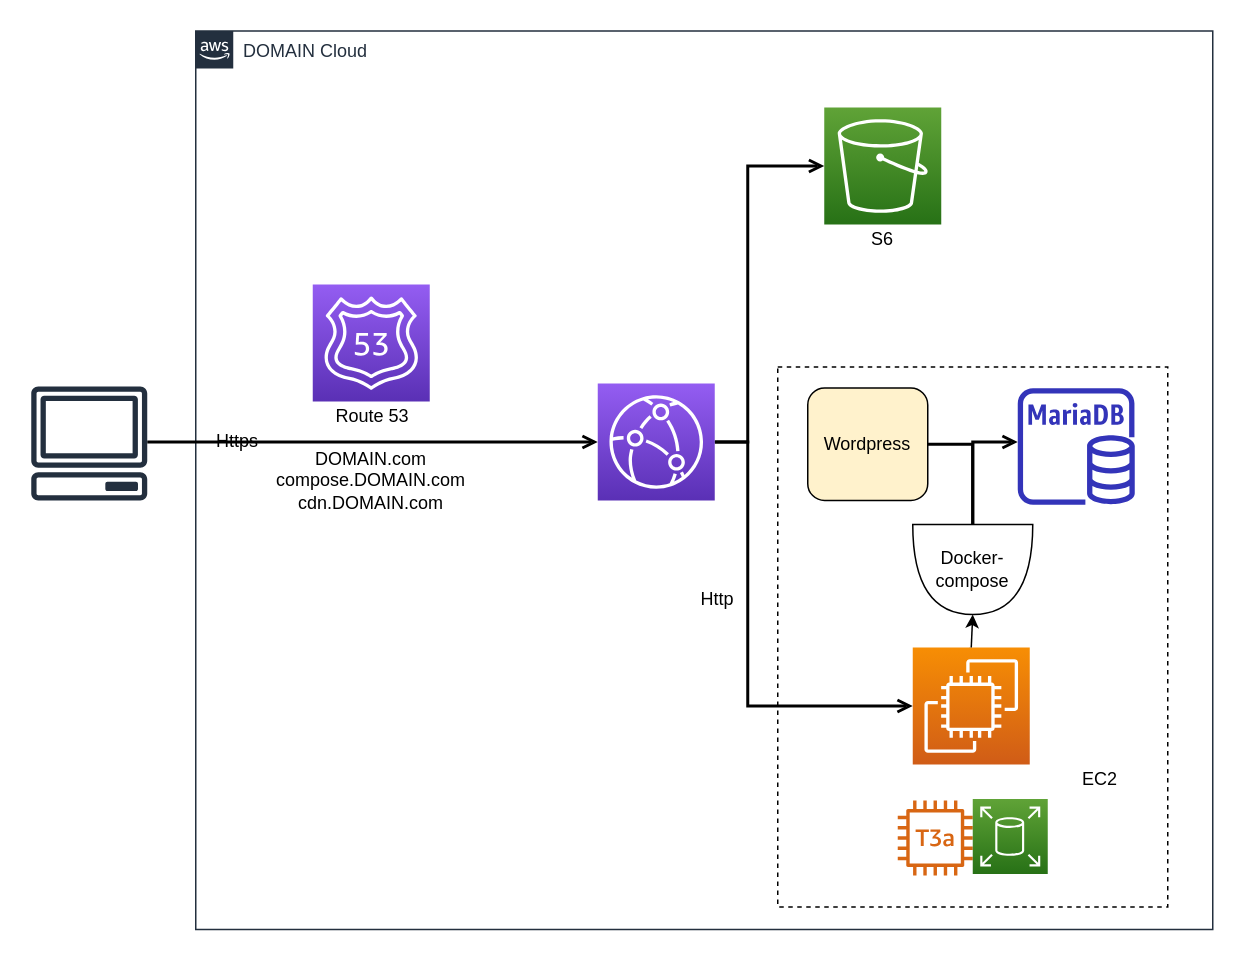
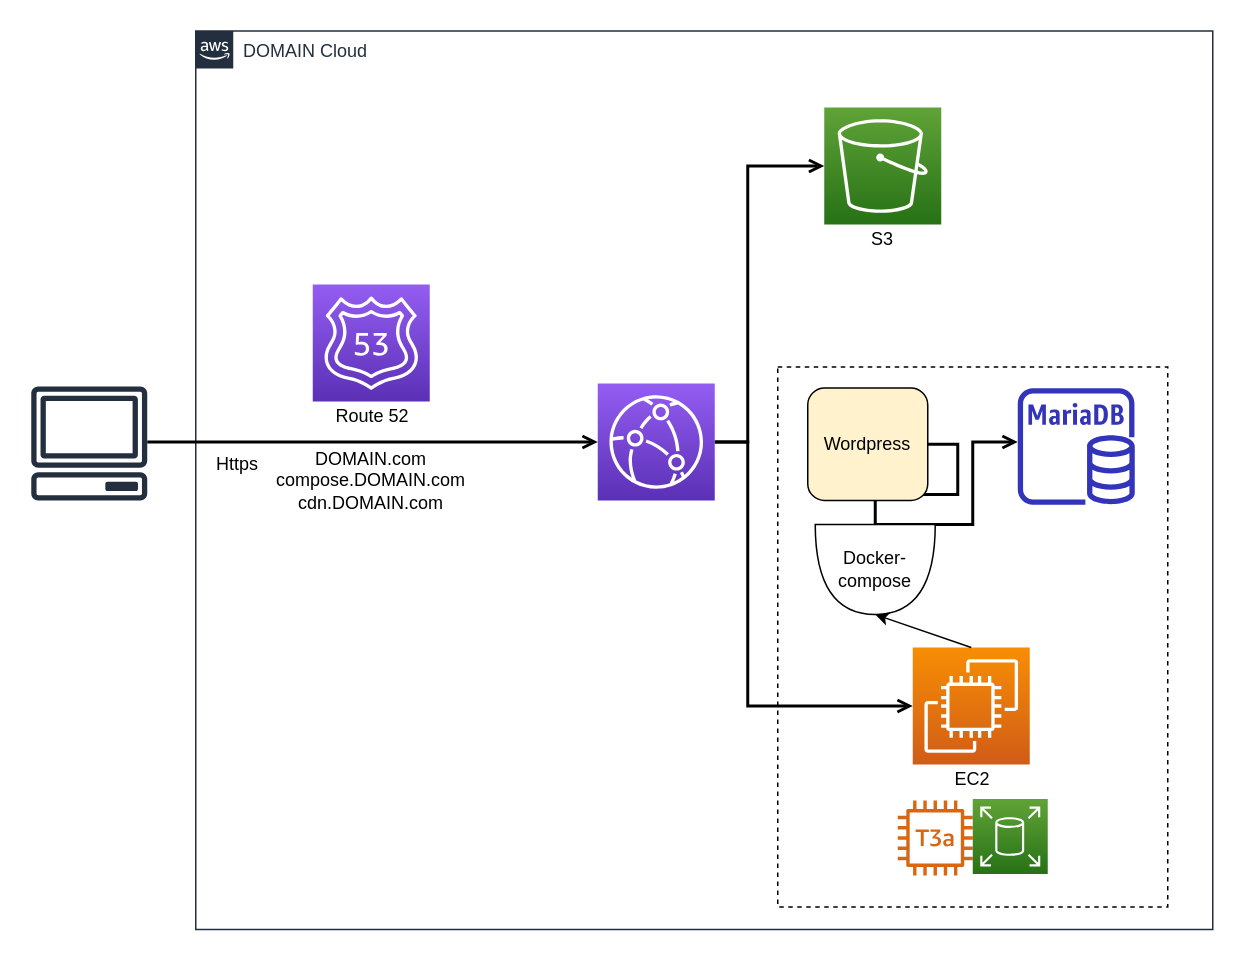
node "S6": label "S6" -> "S3"
node "Route 53": label "Route 53" -> "Route 52"
node "Https": moved (238, 442) -> (238, 464)
node "Docker- compose": moved (973, 569) -> (875, 569)
node "Http": removed
node "EC2": moved (1100, 779) -> (973, 779)
